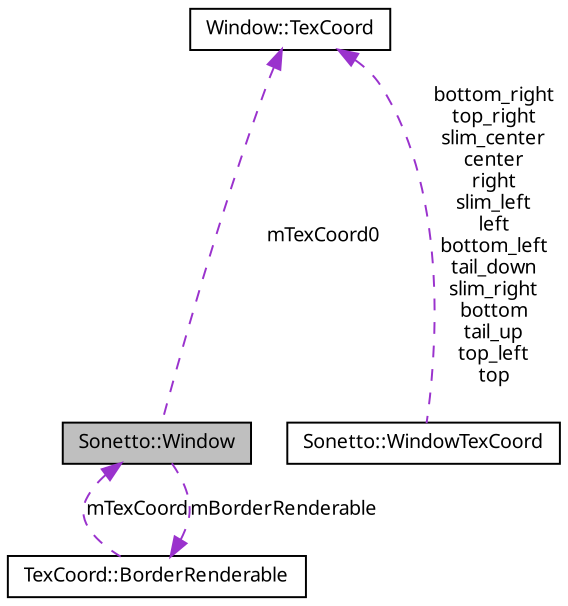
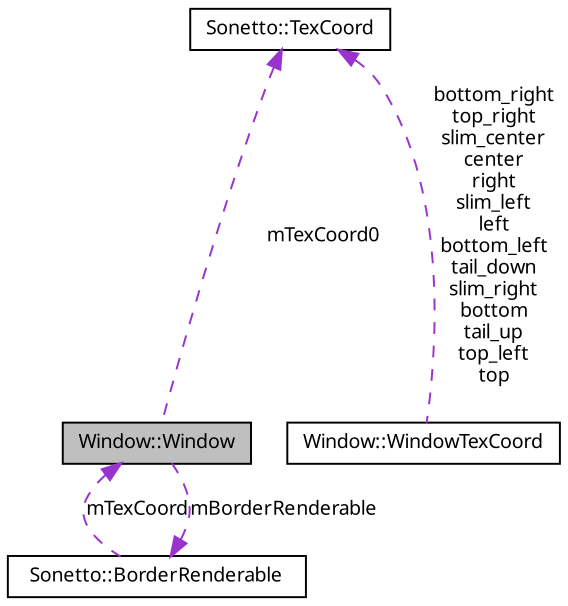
node "Window::TexCoord": label "Window::TexCoord" -> "Sonetto::TexCoord"
node "Sonetto::Window": label "Sonetto::Window" -> "Window::Window"
node "Sonetto::WindowTexCoord": label "Sonetto::WindowTexCoord" -> "Window::WindowTexCoord"
node "TexCoord::BorderRenderable": label "TexCoord::BorderRenderable" -> "Sonetto::BorderRenderable"
